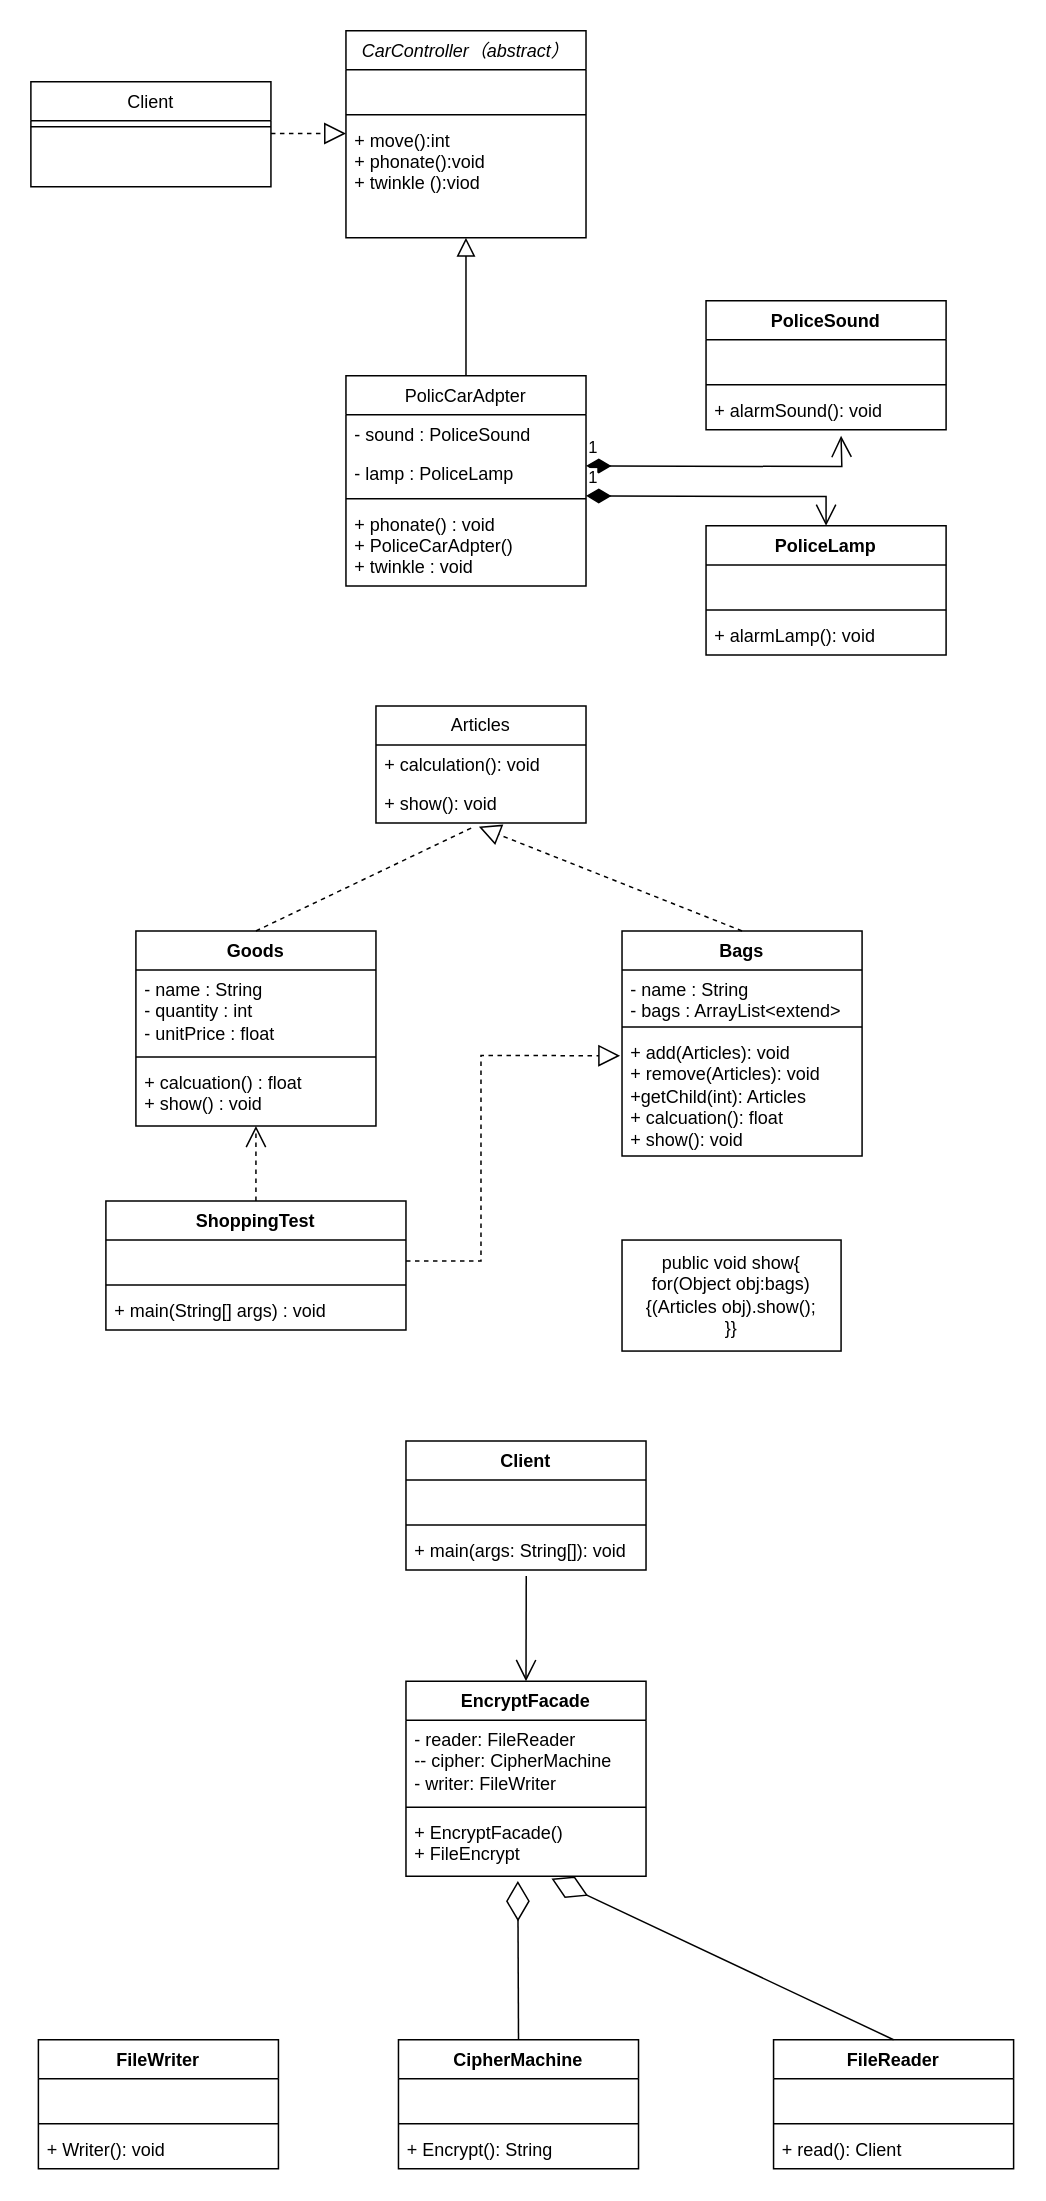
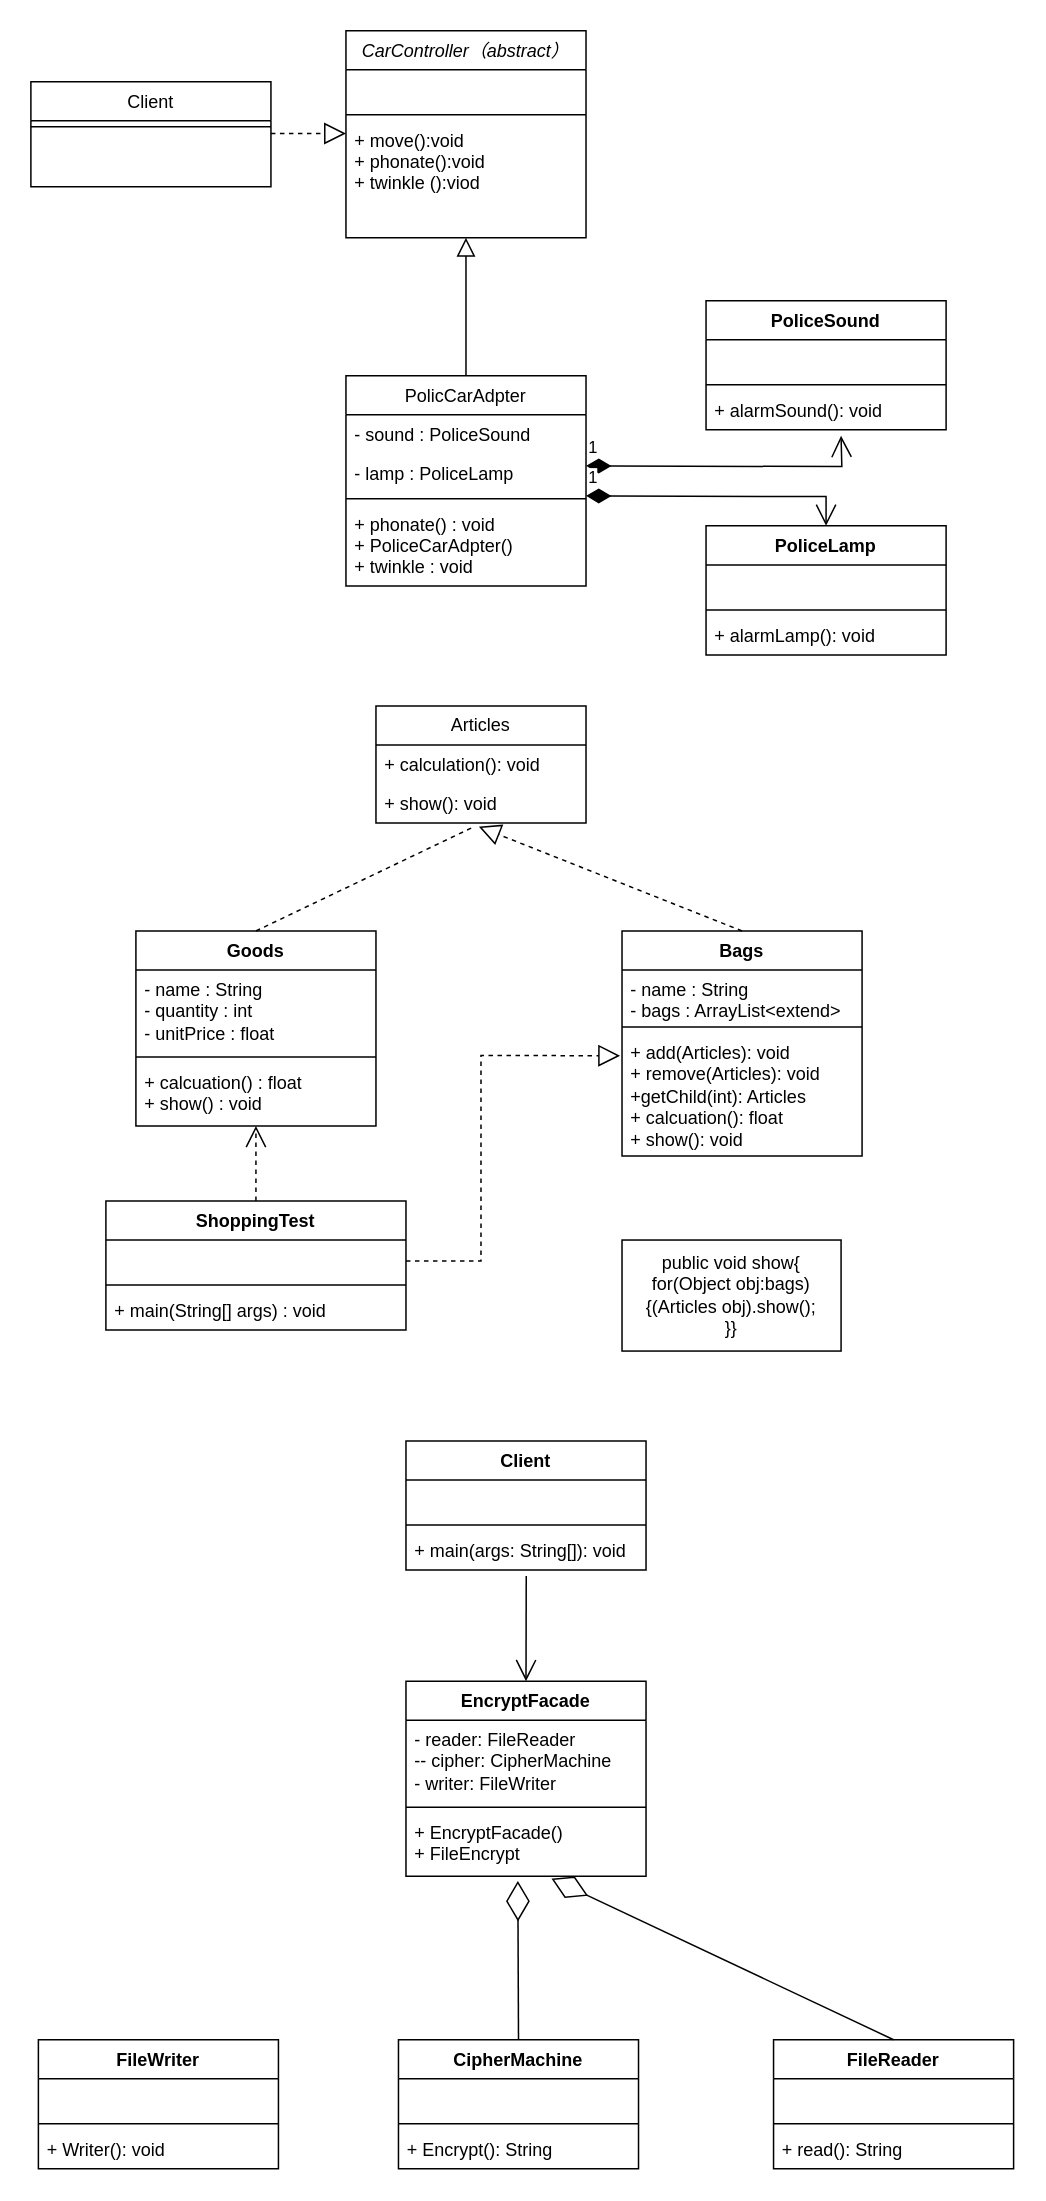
node "+ move():int + phonate():void + twinkle ():viod": label "+ move():int + phonate():void + twinkle ():viod" -> "+ move():void + phonate():void + twinkle ():viod"
node "+ read(): Client": label "+ read(): Client" -> "+ read(): String"
